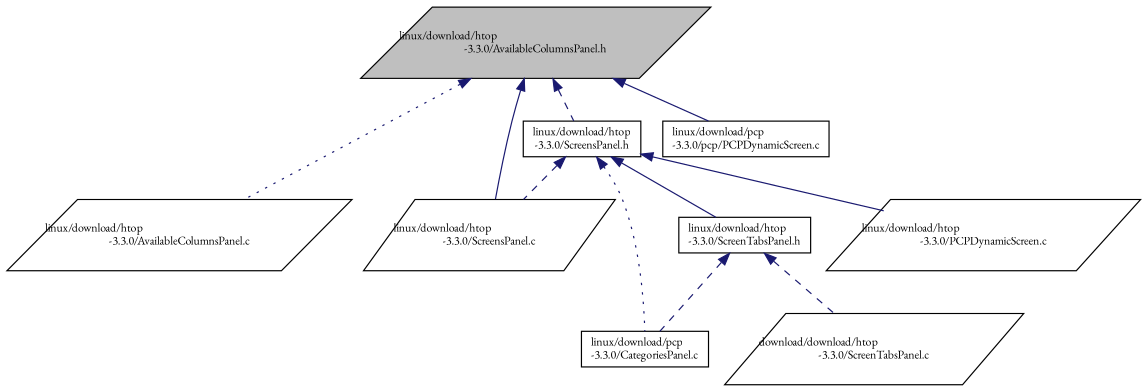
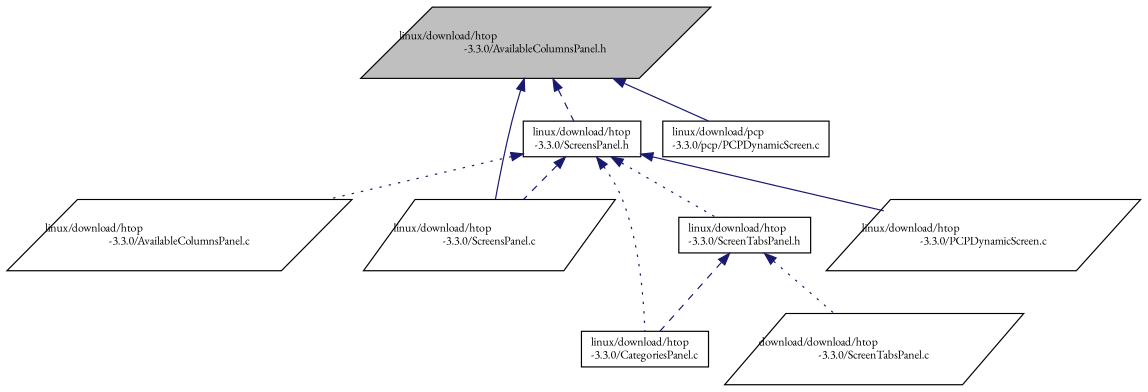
edge "linux/download/htop -3.3.0/AvailableColumnsPanel.c" -> "linux/download/htop -3.3.0/AvailableColumnsPanel.h": now "linux/download/htop -3.3.0/AvailableColumnsPanel.c" -> "linux/download/htop -3.3.0/ScreensPanel.h"
edge "linux/download/htop -3.3.0/ScreenTabsPanel.h" -> "linux/download/htop -3.3.0/ScreensPanel.h": style solid -> dotted
edge "download/download/htop -3.3.0/ScreenTabsPanel.c" -> "linux/download/htop -3.3.0/ScreenTabsPanel.h": style dashed -> dotted
node "linux/download/pcp -3.3.0/CategoriesPanel.c": label "linux/download/pcp -3.3.0/CategoriesPanel.c" -> "linux/download/htop -3.3.0/CategoriesPanel.c"
